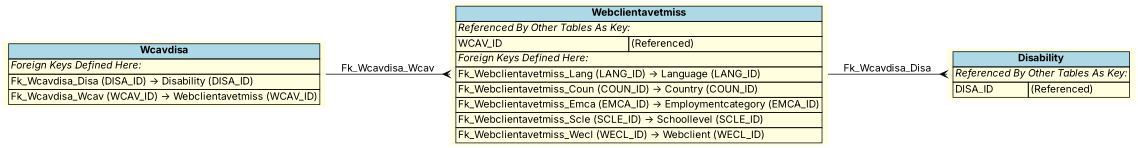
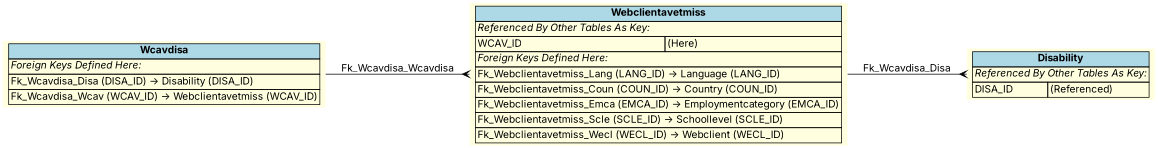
node "Webclientavetmiss": text "(Referenced)" -> "(Here)"
edge "Wcavdisa" -- "Webclientavetmiss": label " Fk_Wcavdisa_Wcav " -> " Fk_Wcavdisa_Wcavdisa "
